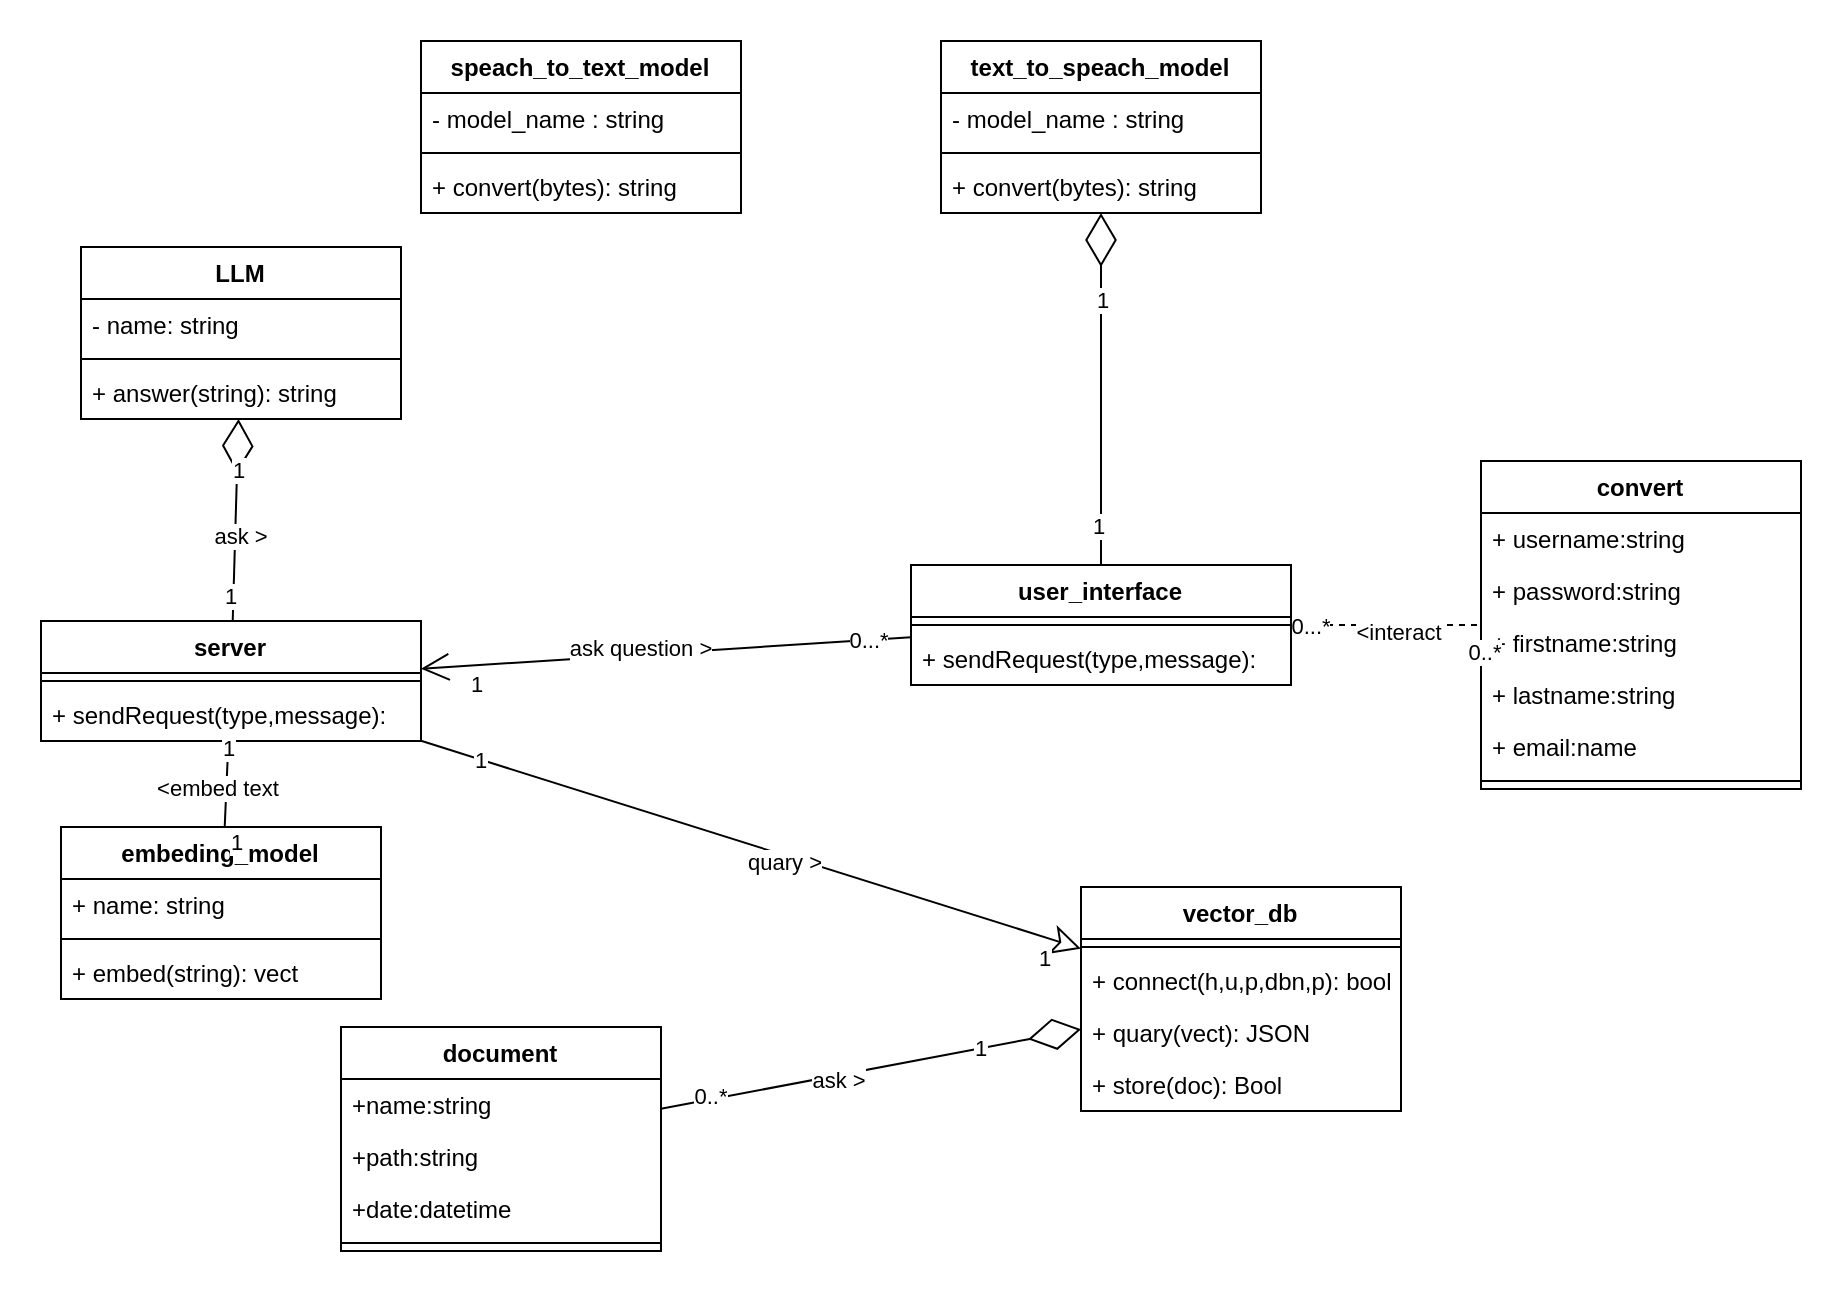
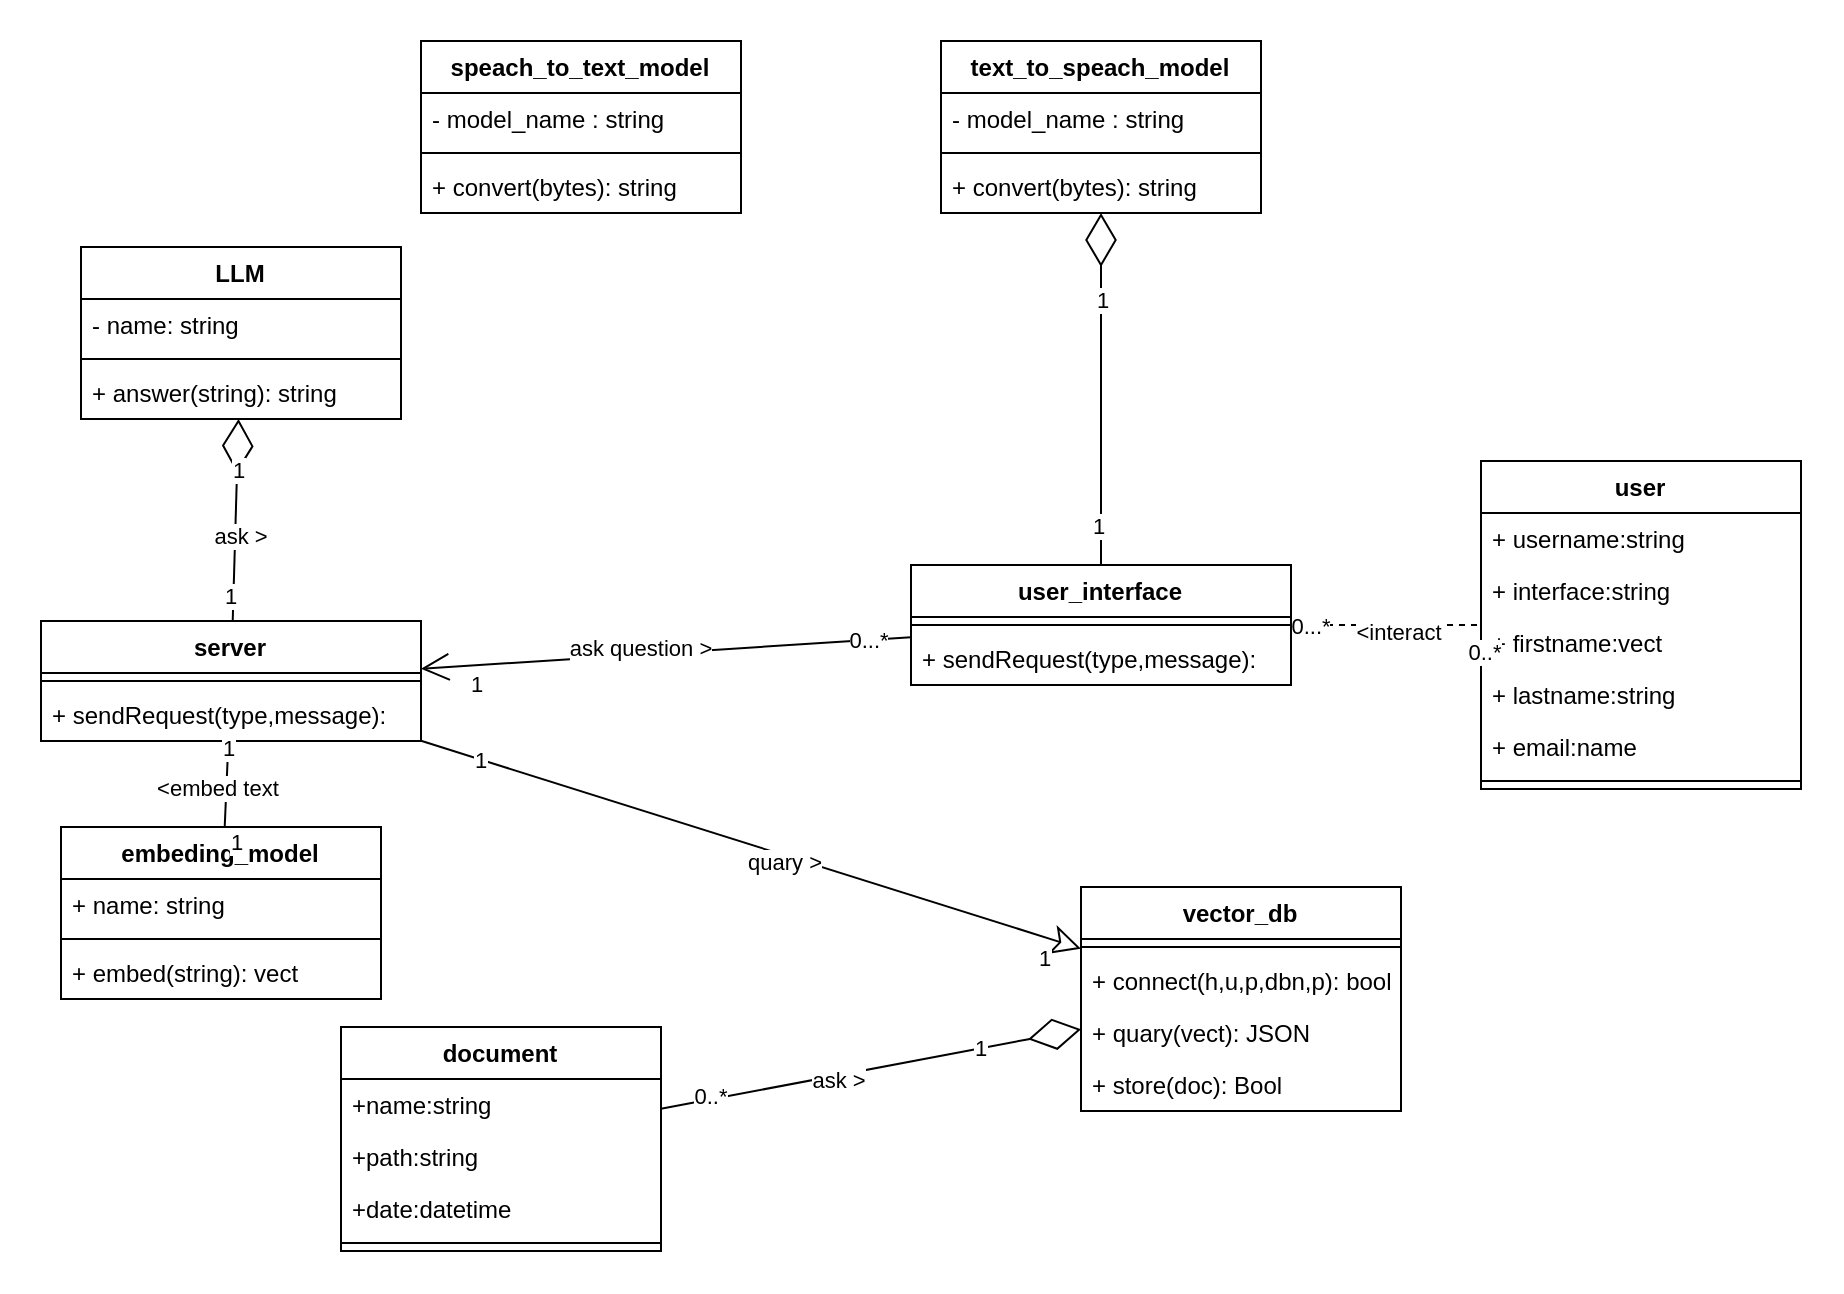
node "convert": label "convert" -> "user"
node "+ password:string": label "+ password:string" -> "+ interface:string"
node "+ firstname:string": label "+ firstname:string" -> "+ firstname:vect"
